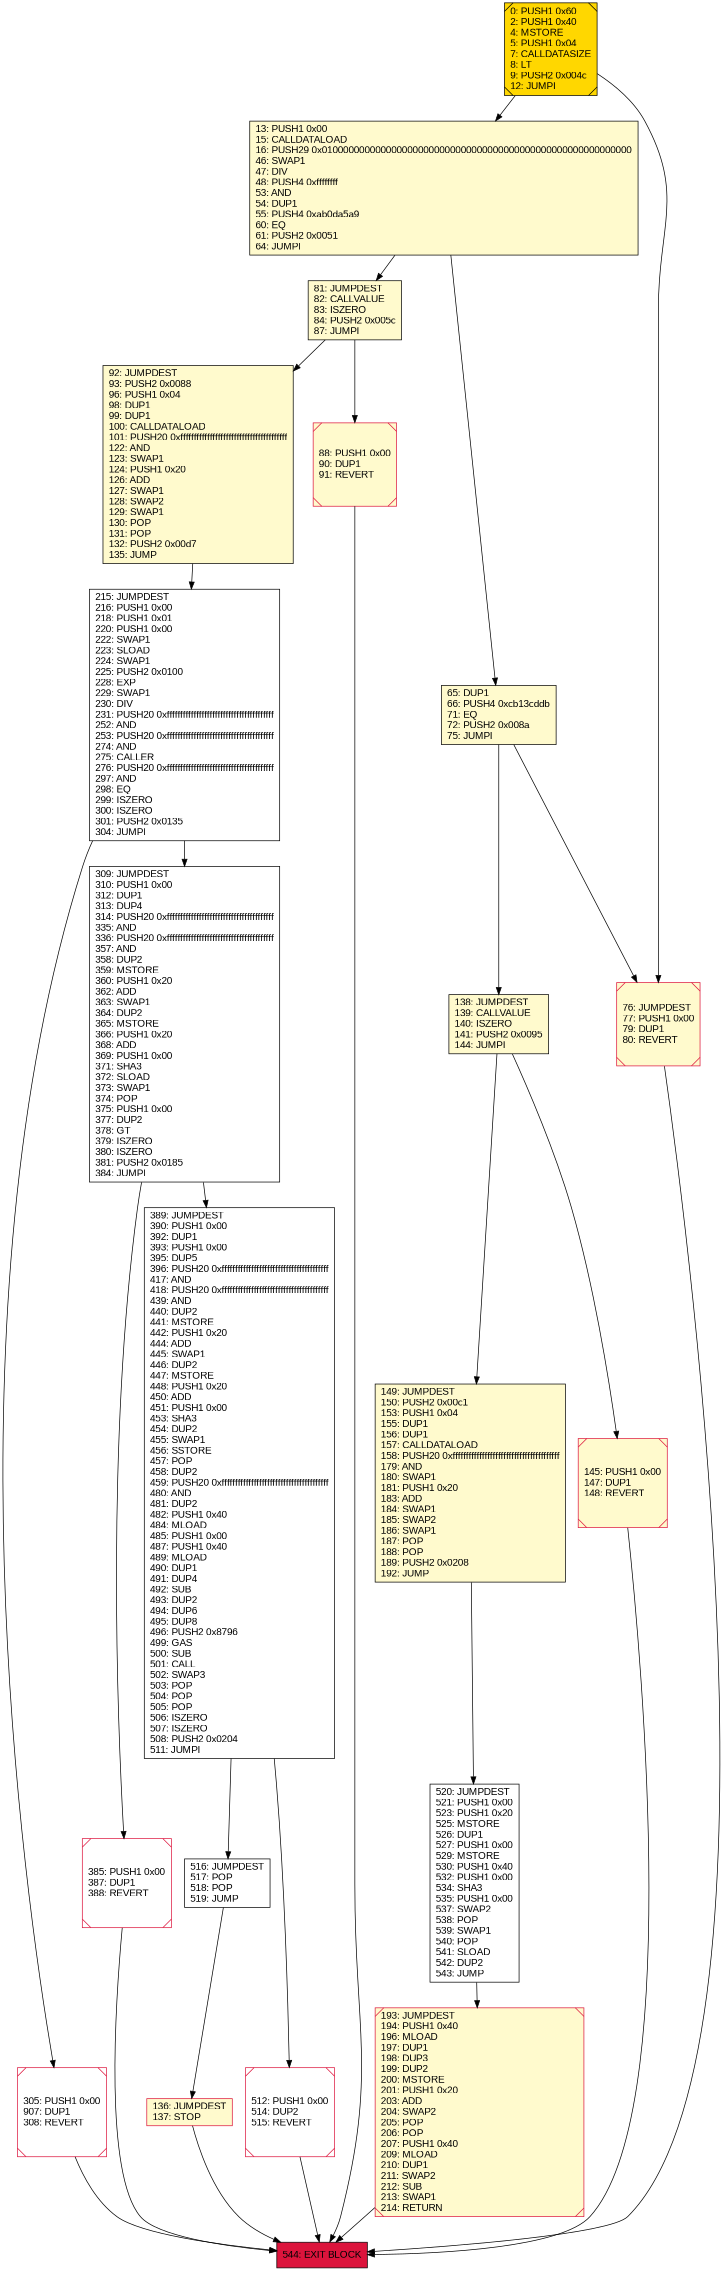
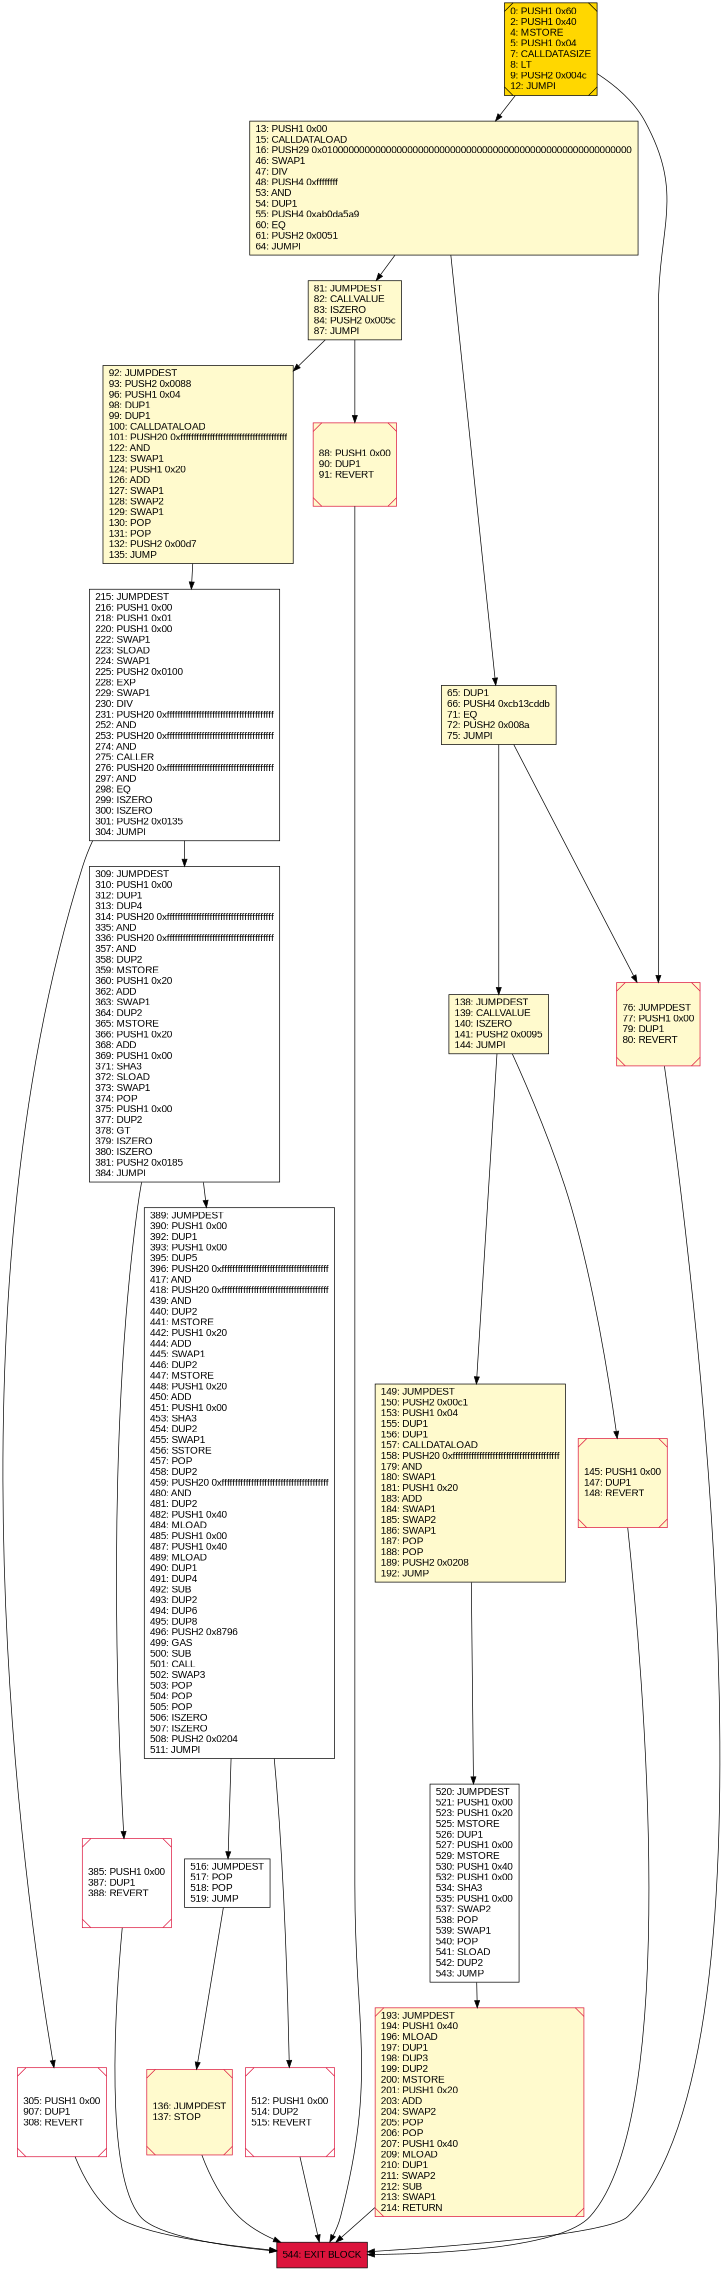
node "136: JUMPDEST 137: STOP": shape box -> Msquare
